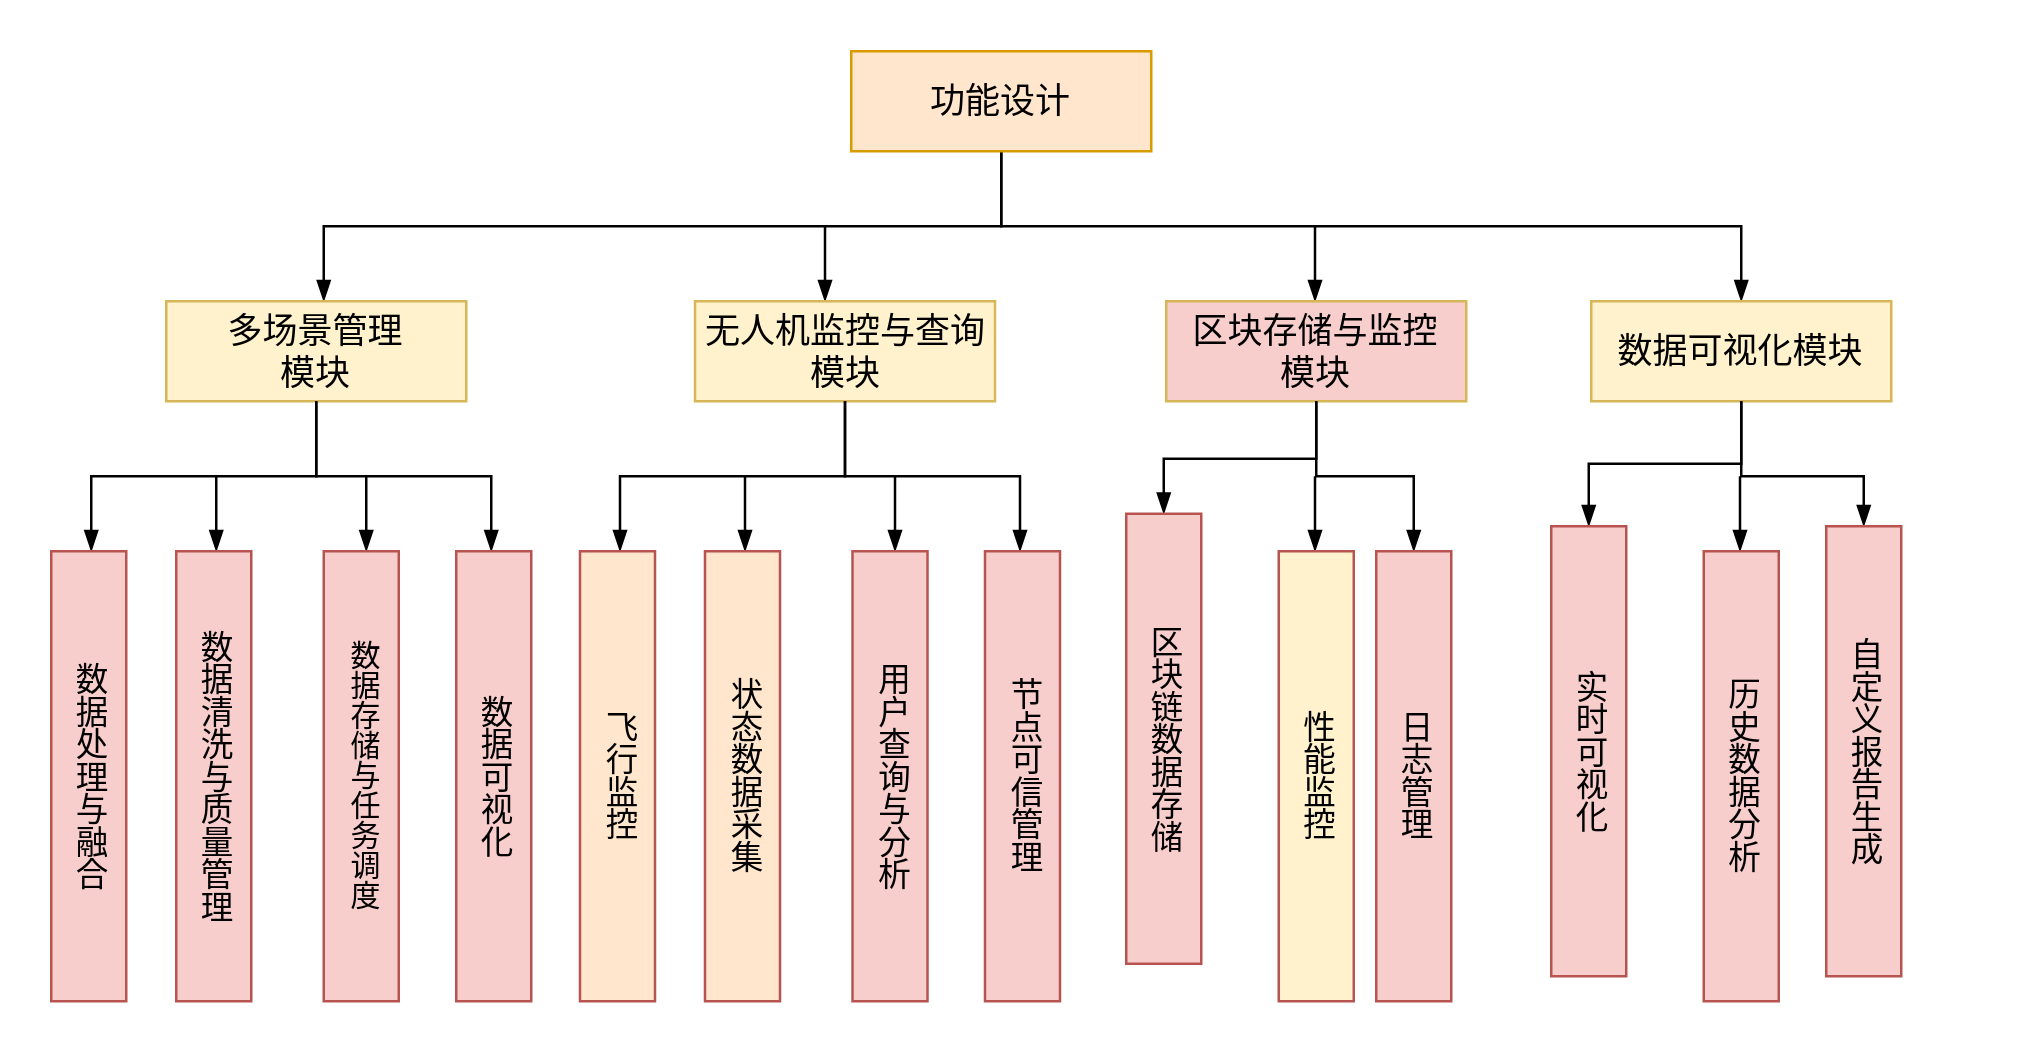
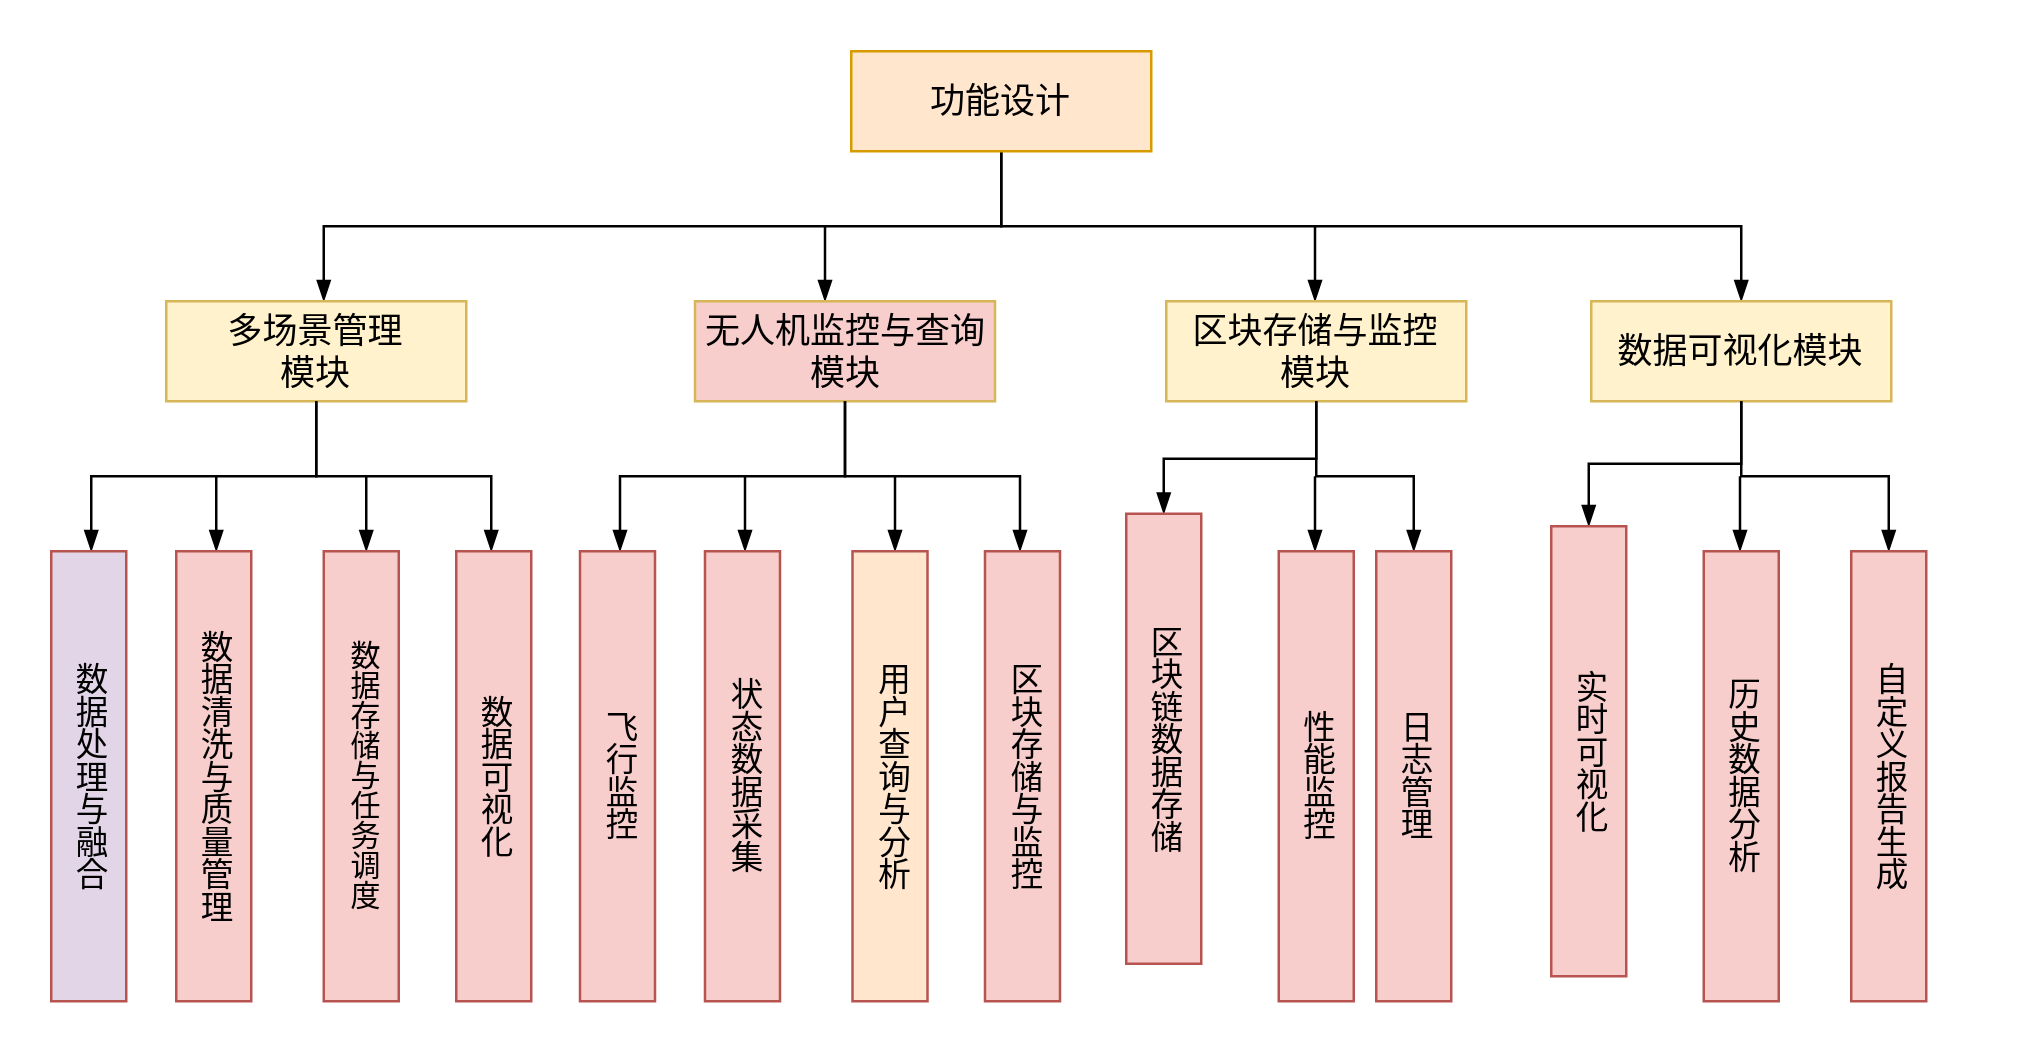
node "无人机监控与查询模块": fillcolor #fff2cc -> #f8cecc
node "区块存储与监控 模块": fillcolor #f8cecc -> #fff2cc
node "节点可信管理": label "节点可信管理" -> "区块存储与监控"
node "自定义报告生成": moved (1864, 751) -> (1889, 776)
node "数据处理与融合": fillcolor #f8cecc -> #e1d5e7
node "飞行监控": fillcolor #ffe6cc -> #f8cecc
node "状态数据采集": fillcolor #ffe6cc -> #f8cecc
node "用户查询与分析": fillcolor #f8cecc -> #ffe6cc
node "性能监控": fillcolor #fff2cc -> #f8cecc
